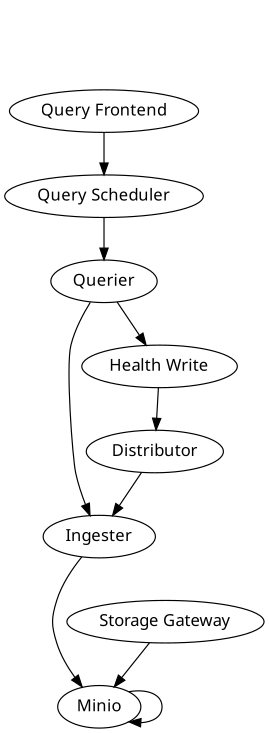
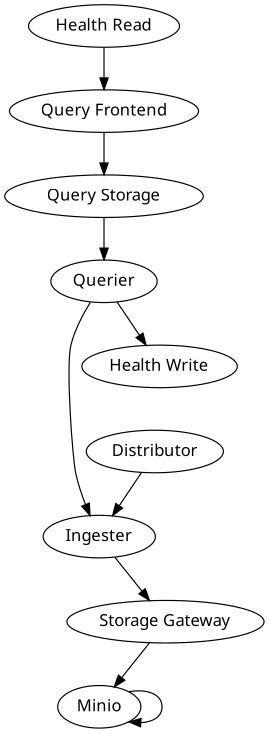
node "Health Read": added
node "Query Scheduler": label "Query Scheduler" -> "Query Storage"
edge "Health Write" -> "Distributor": removed
edge "Ingester" -> "Minio": now "Ingester" -> "Storage Gateway"
